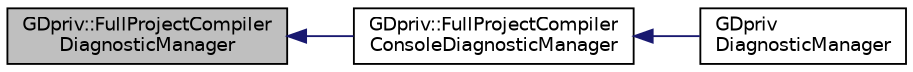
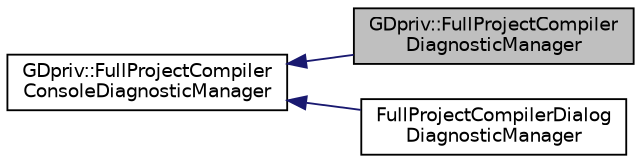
edge "GDpriv::FullProjectCompiler ConsoleDiagnosticManager" -> "GDpriv::FullProjectCompiler DiagnosticManager": reversed
node "GDpriv DiagnosticManager": label "GDpriv DiagnosticManager" -> "FullProjectCompilerDialog DiagnosticManager"
